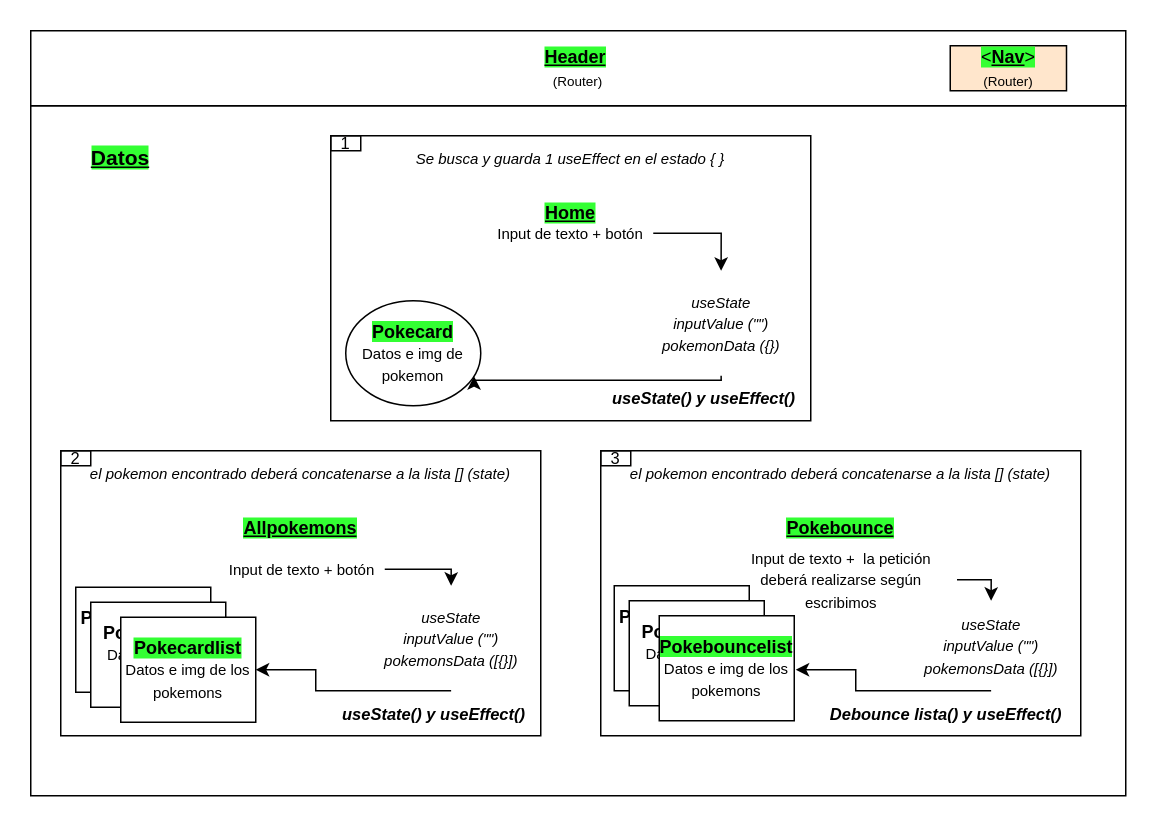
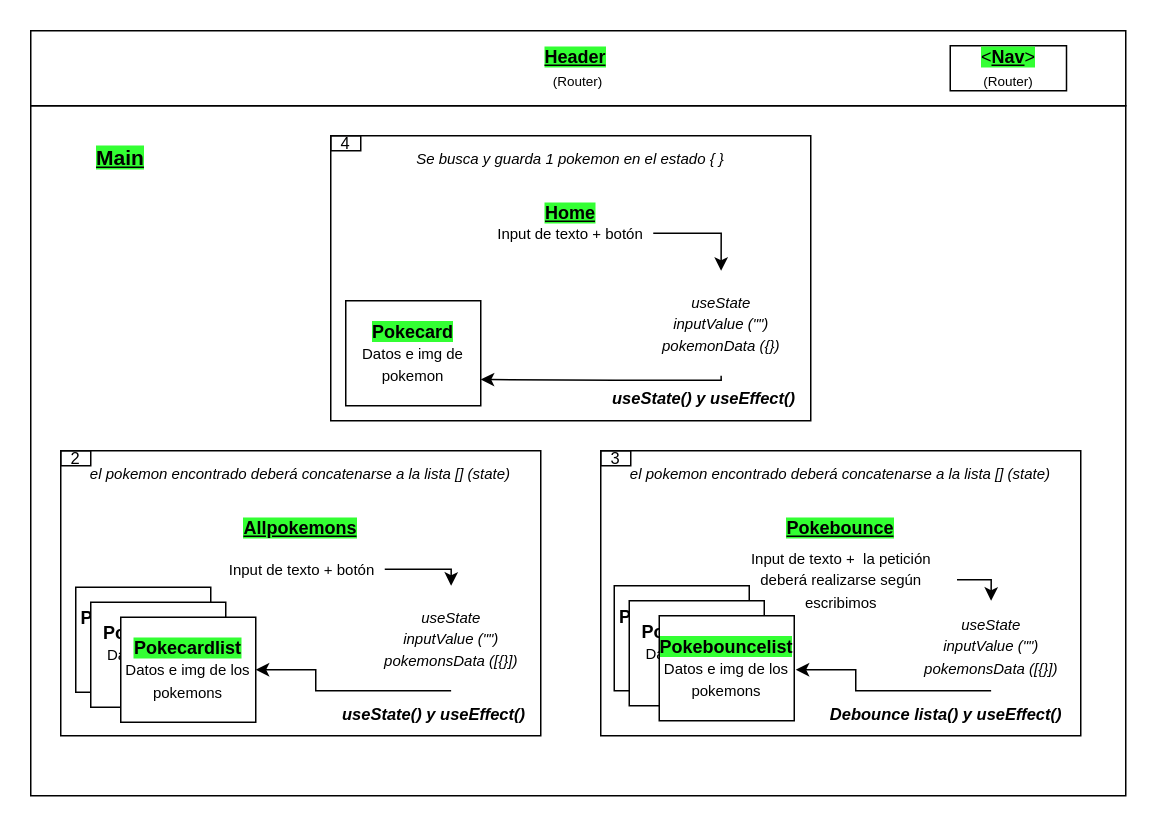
node "<Nav> (Router)": fillcolor #ffe6cc -> #ffffff
node "1": label "1" -> "4"
node "Datos": label "Datos" -> "Main"
node "Se busca y guarda 1 useEffect en el estado { }": label "Se busca y guarda 1 useEffect en el estado { }" -> "Se busca y guarda 1 pokemon en el estado { }"
node "Pokecard Datos e img de pokemon": shape ellipse -> rectangle
